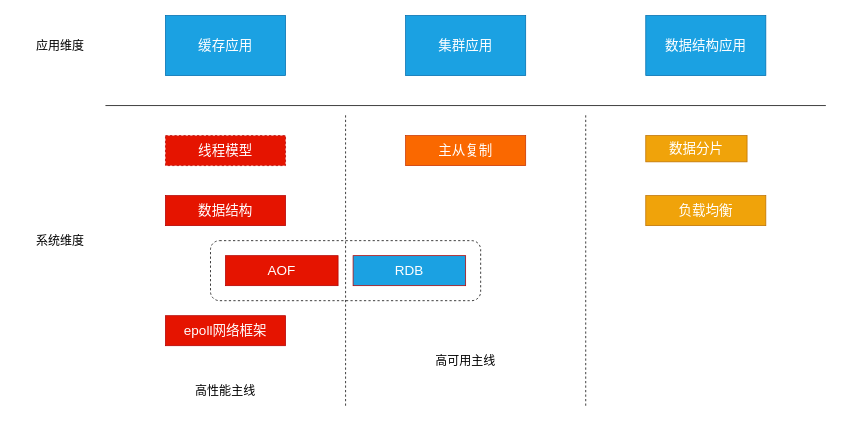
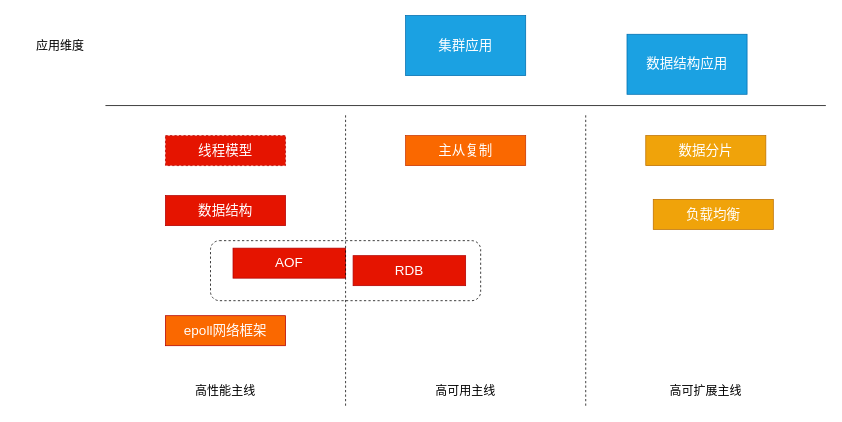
node "缓存应用": removed
node "数据结构应用": moved (705, 45) -> (687, 64)
node "数据分片": size 101x26 -> 120x30
node "负载均衡": moved (705, 210) -> (713, 214)
node "系统维度": removed
node "AOF": moved (282, 270) -> (289, 263)
node "RDB": fillcolor #1ba1e2 -> #e51400
node "epoll网络框架": fillcolor #e51400 -> #fa6800
node "高可用主线": moved (465, 360) -> (465, 390)
node "高可扩展主线": added
